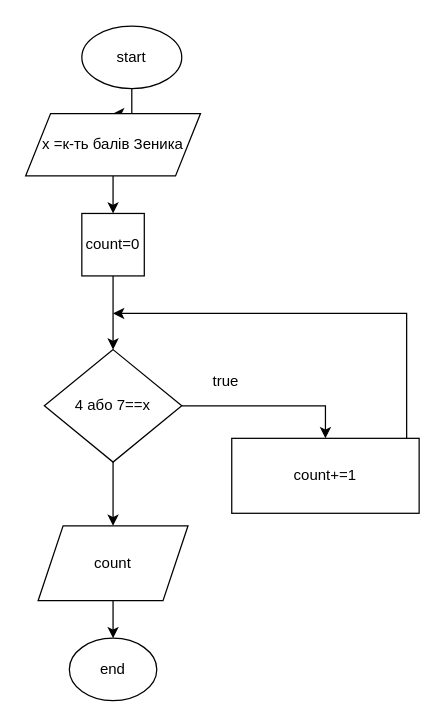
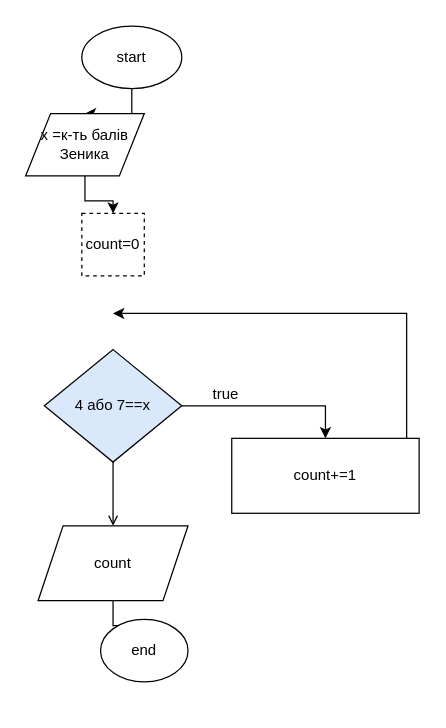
node "x =к-ть балів Зеника": size 175x63 -> 119x63
node "count=0": style solid -> dashed
edge "count=0" -> "4 або 7==х": removed
node "true": moved (226, 382) -> (226, 394)
node "4 або 7==х": fillcolor #ffffff -> #dae8fc
edge "4 або 7==х" -> "count": arrowhead classic -> open
node "end": moved (113, 669) -> (144, 651)
